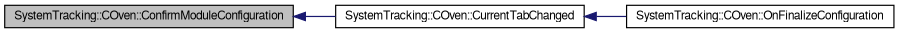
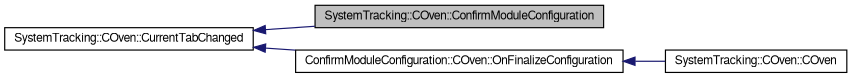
edge "SystemTracking::COven::CurrentTabChanged" -> "SystemTracking::COven::ConfirmModuleConfiguration": reversed
node "SystemTracking::COven::OnFinalizeConfiguration": label "SystemTracking::COven::OnFinalizeConfiguration" -> "ConfirmModuleConfiguration::COven::OnFinalizeConfiguration"
node "SystemTracking::COven::COven": added
